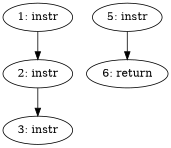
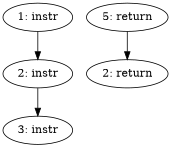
node "5: instr": label "5: instr" -> "5: return"
node "6: return": label "6: return" -> "2: return"
